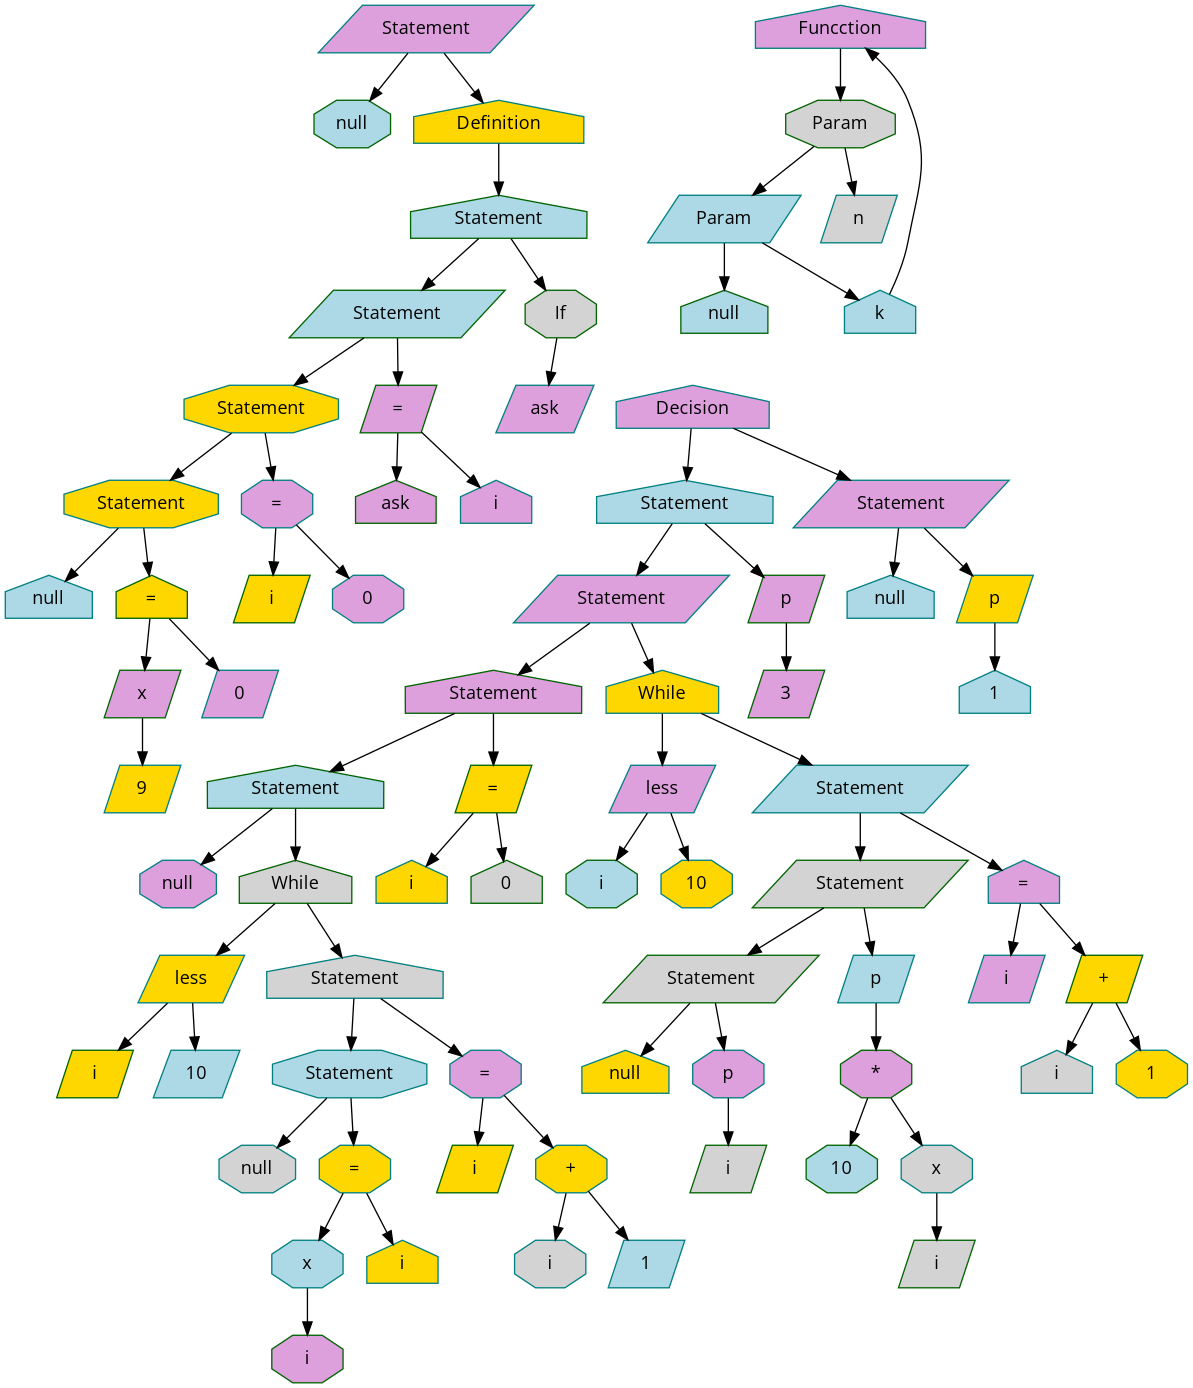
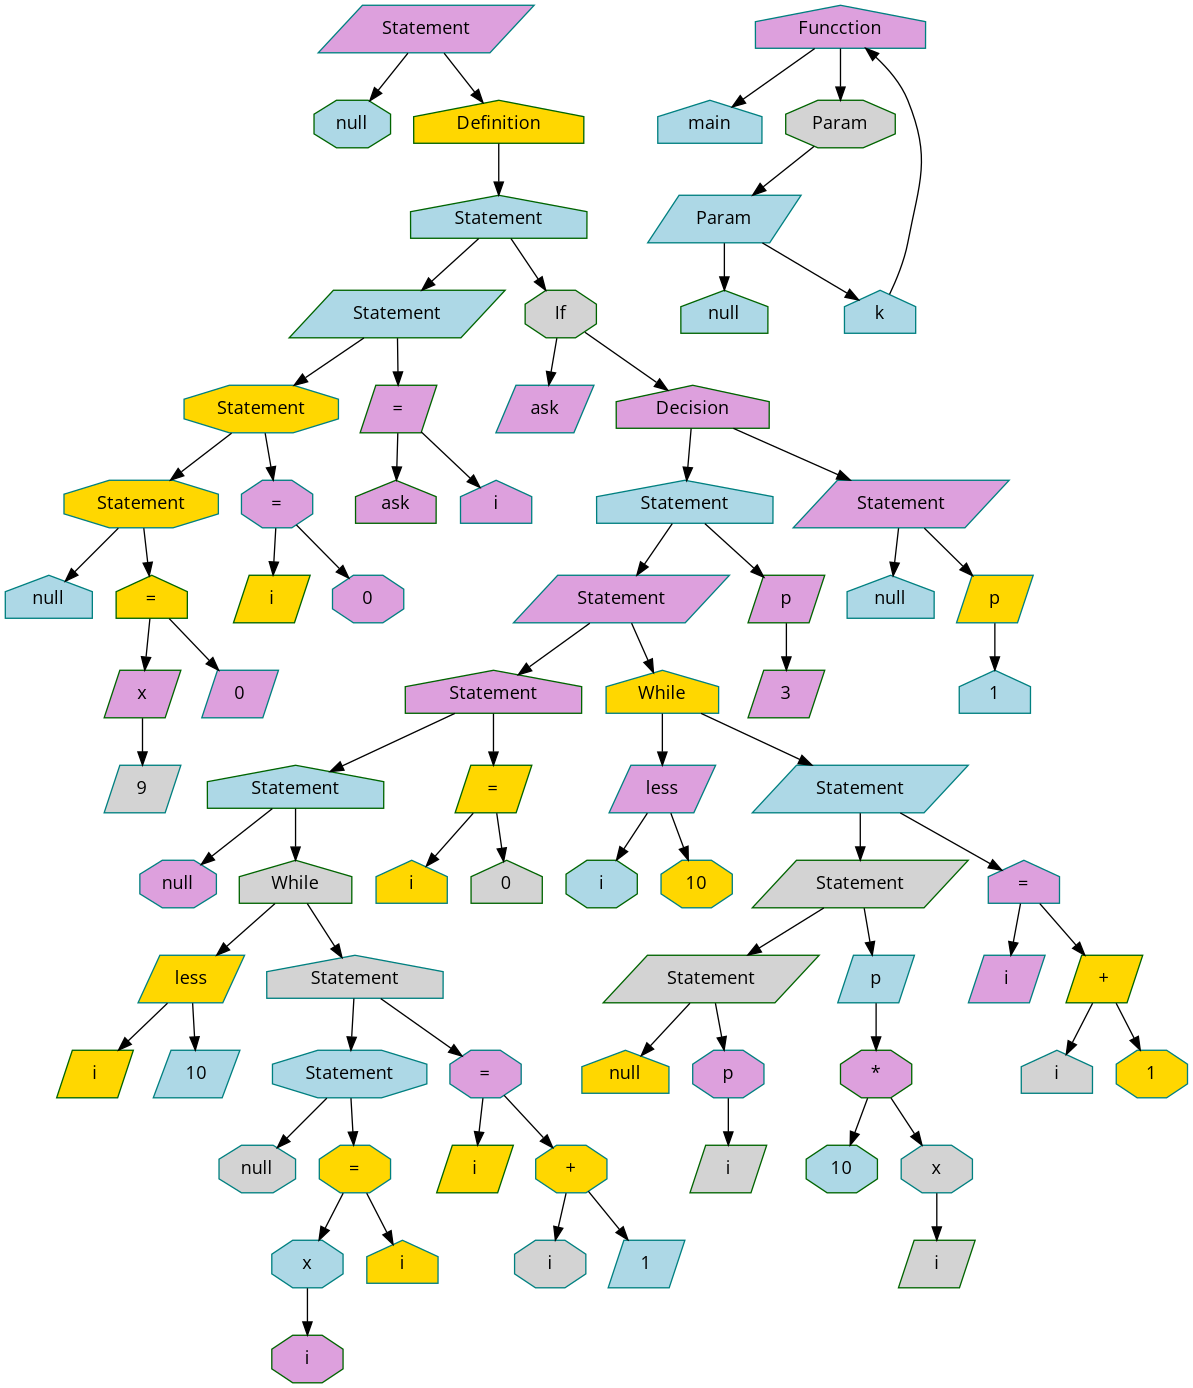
node "Definition": color teal -> darkgreen
node "main": added
node "n": removed
edge "If" -> "Decision": added
node "Decision": color teal -> darkgreen
node "9": fillcolor gold -> lightgrey
